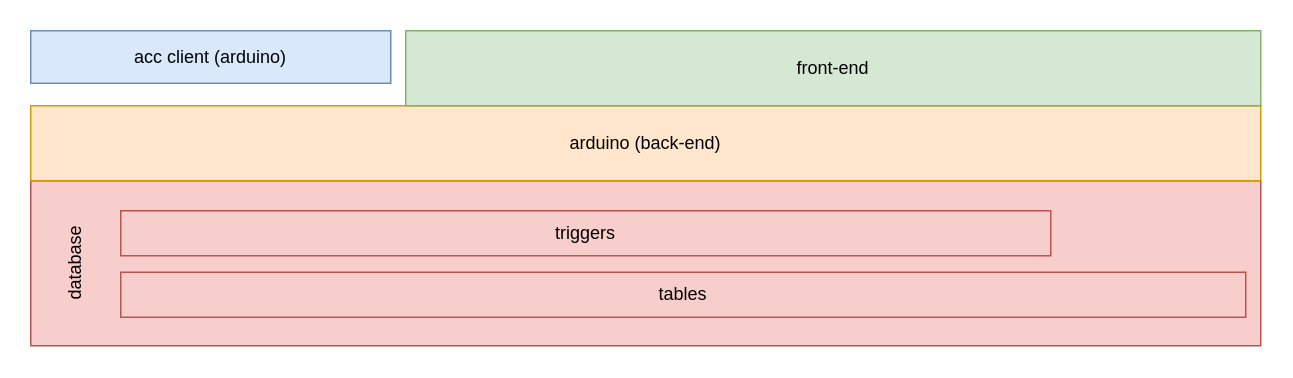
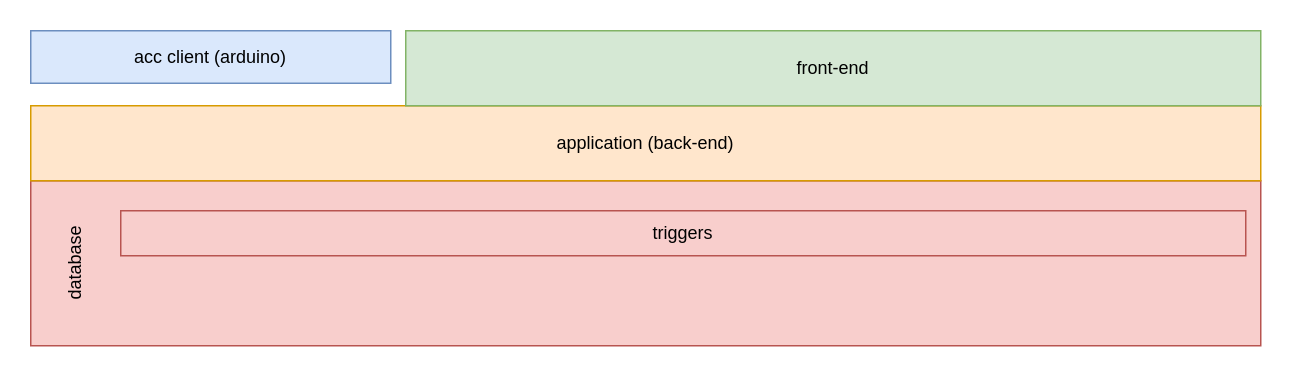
node "arduino (back-end)": label "arduino (back-end)" -> "application (back-end)"
node "triggers": size 930x45 -> 1125x45
node "tables": removed
